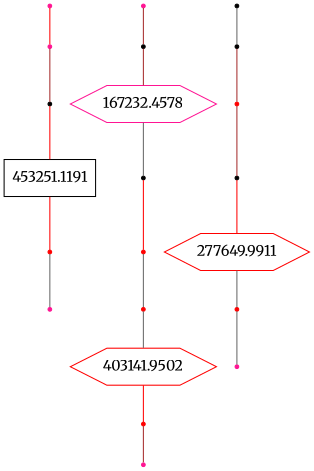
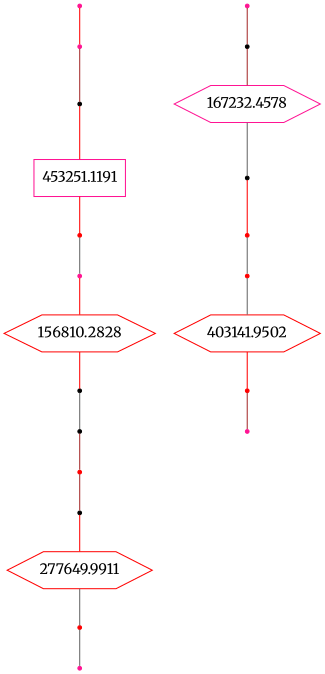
node "453251.1191": color black -> deeppink
node "156810.2828": added
